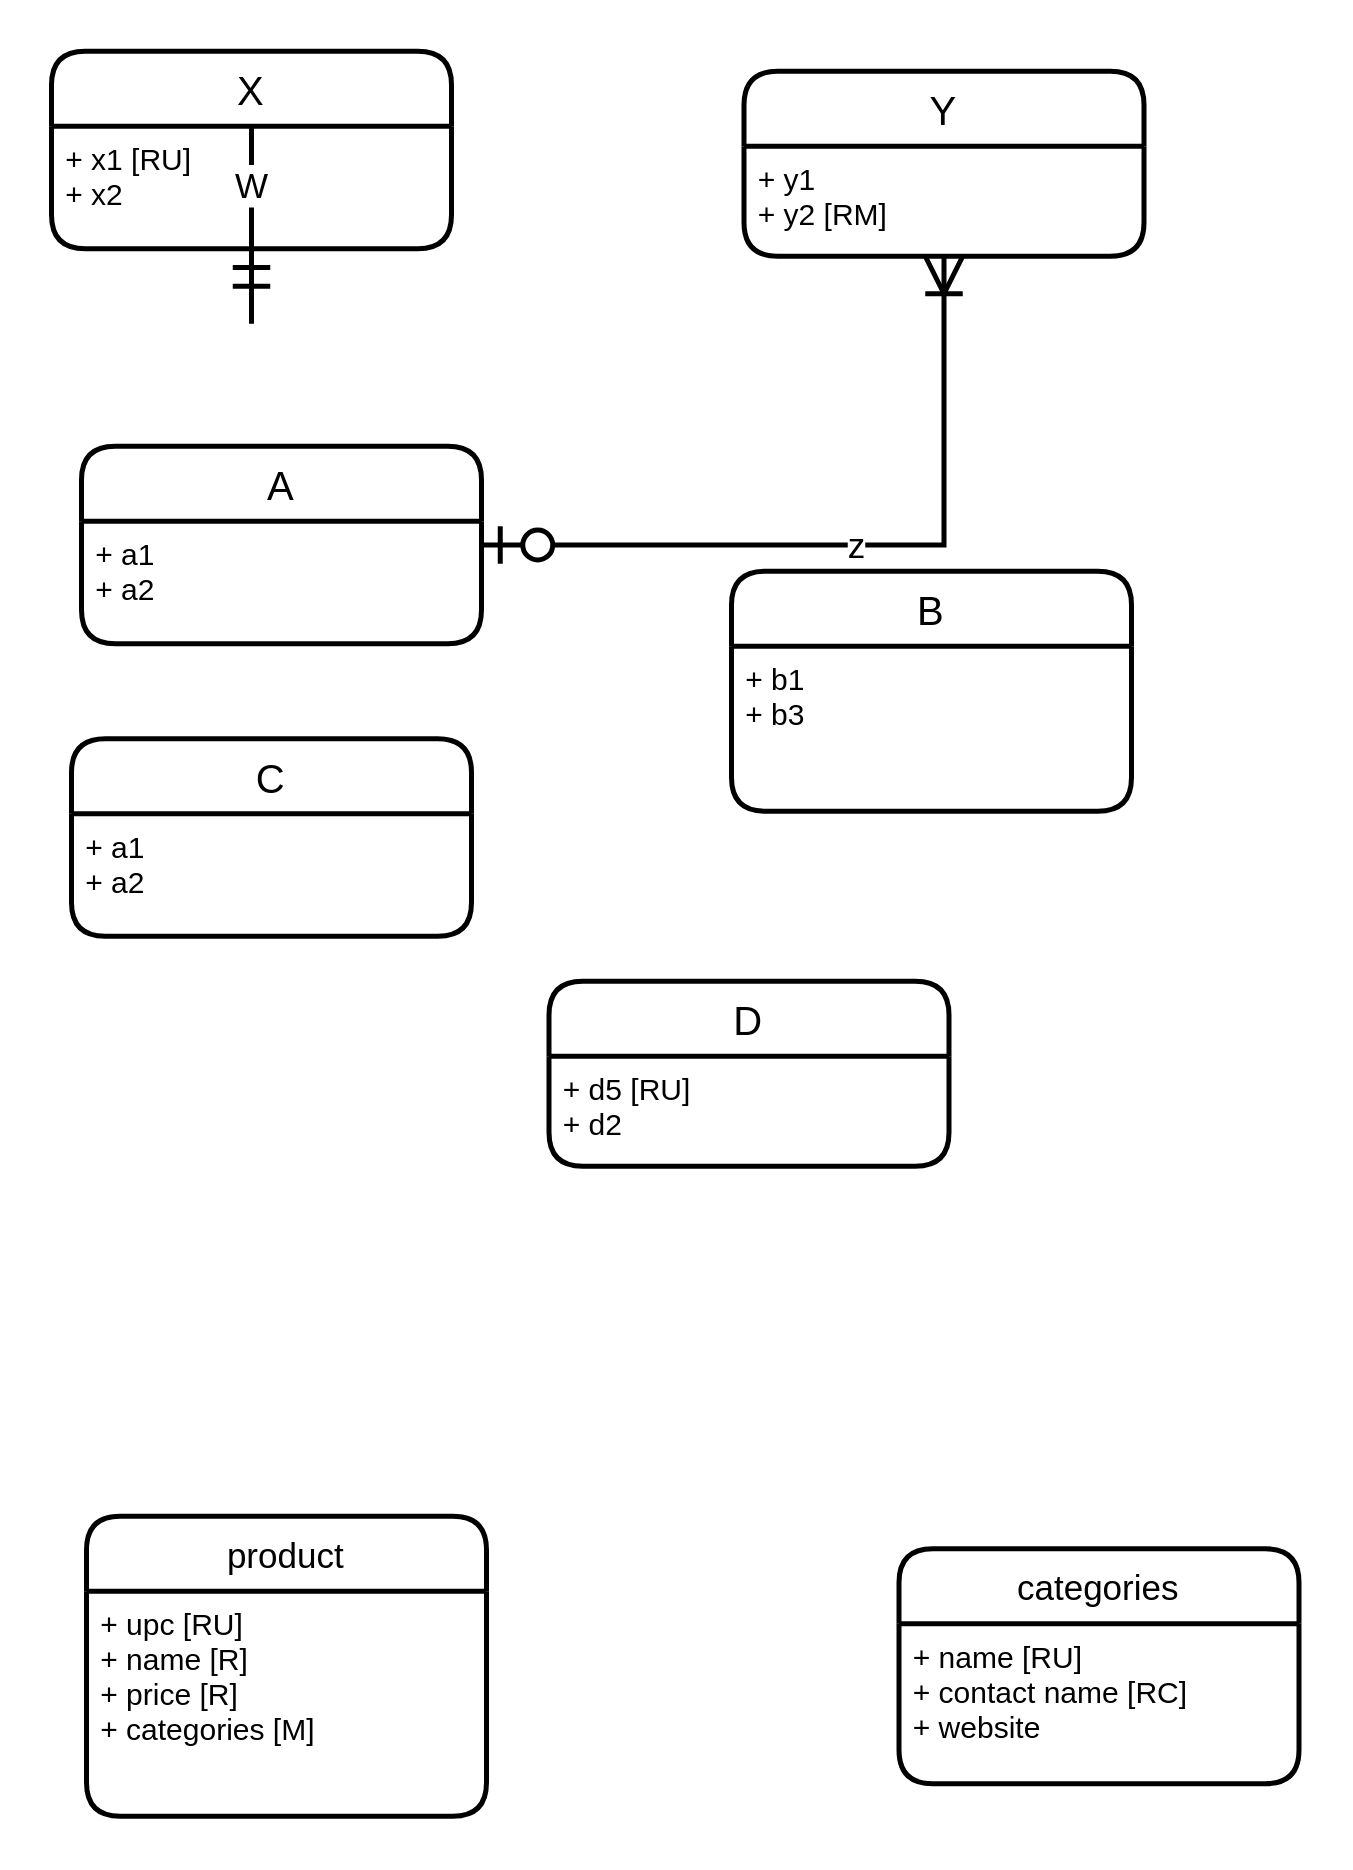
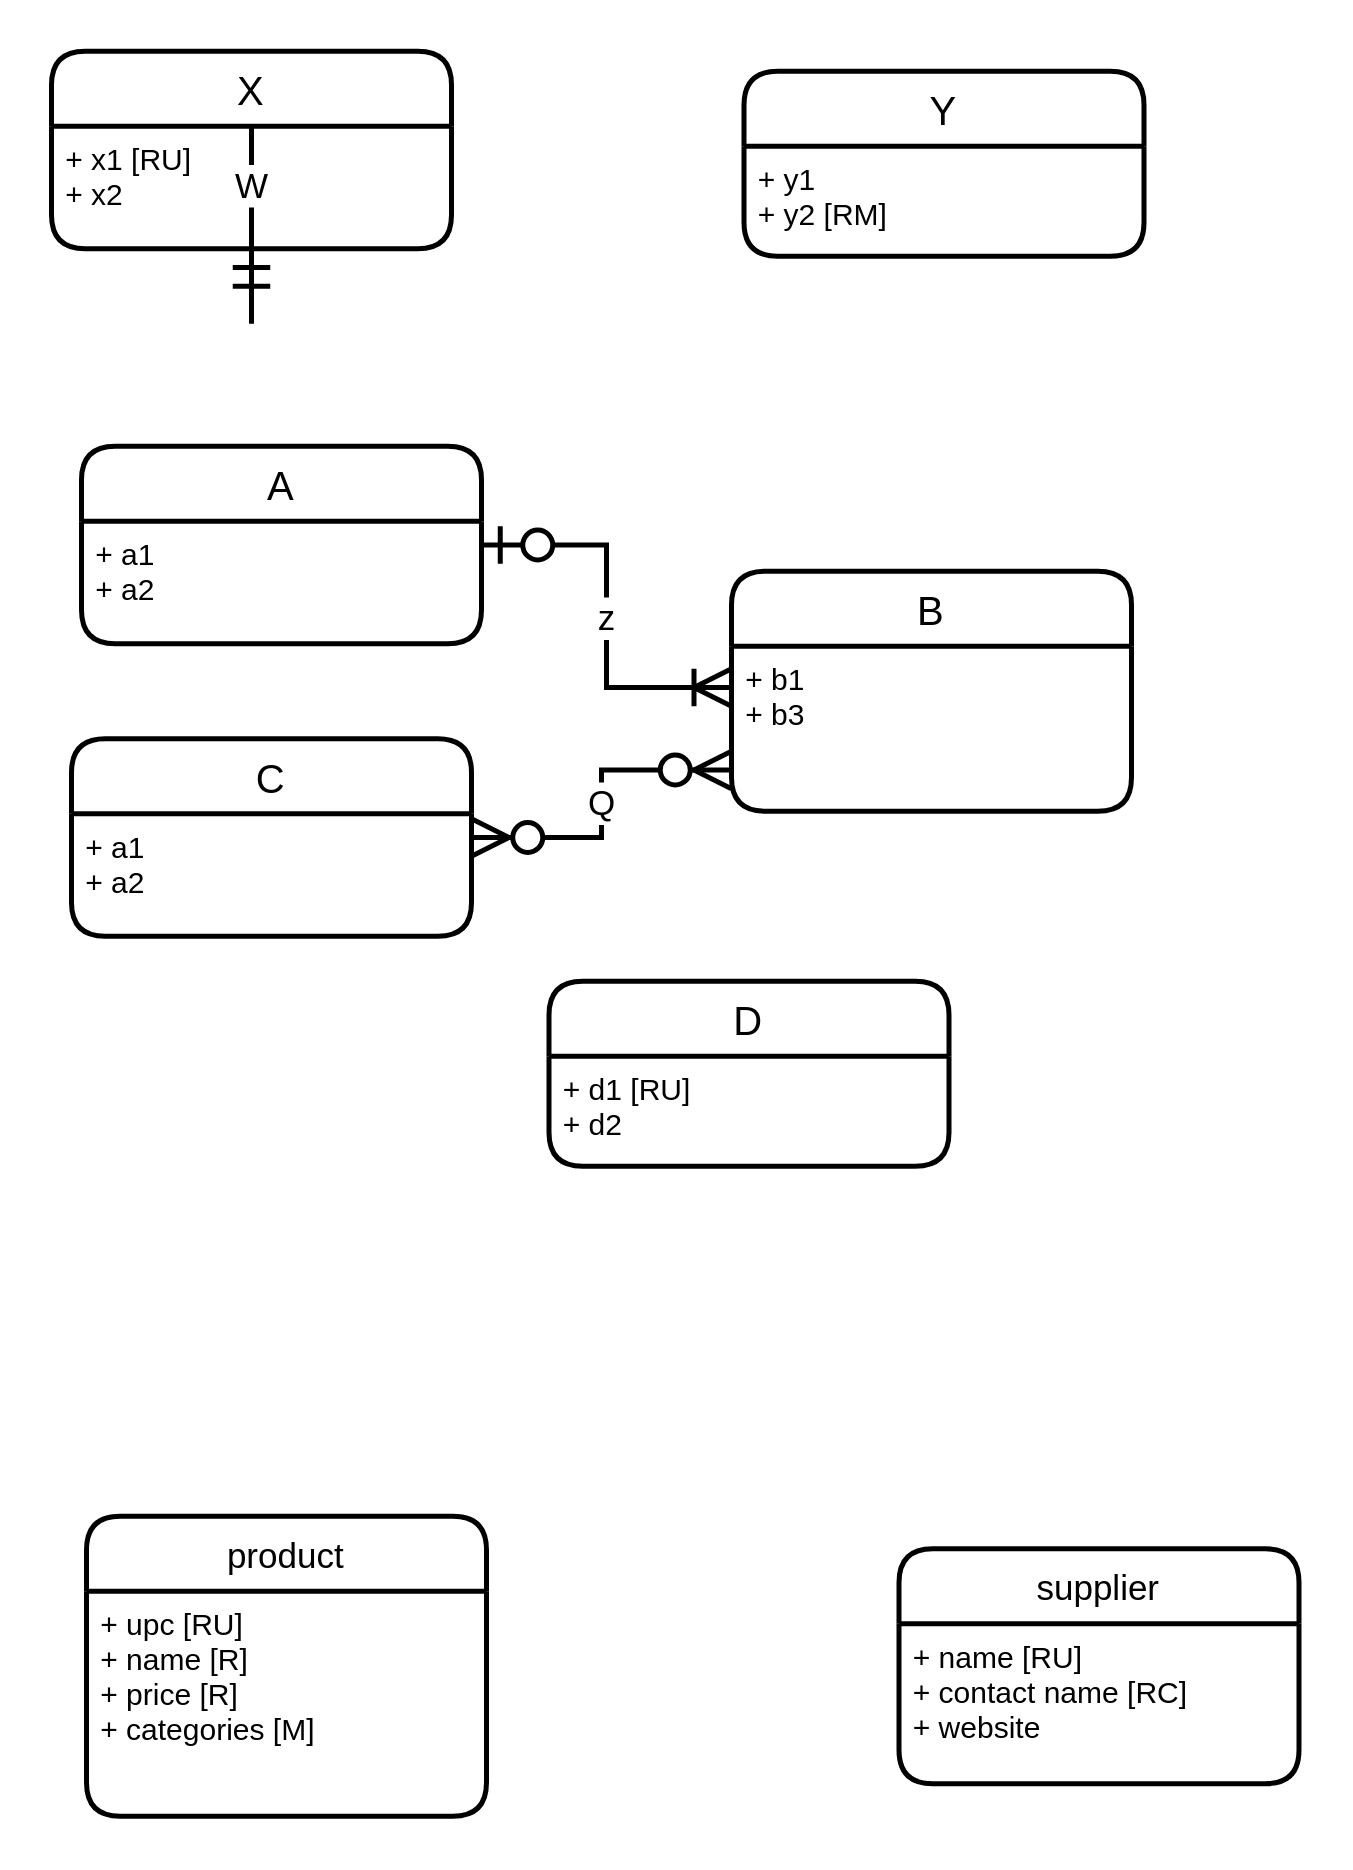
edge "+ y1 + y2 [RM]" -- "A": now "+ b1 + b3" -- "A"
edge "+ b1 + b3" -- "C": added, label "Q"
node "+ d5 [RU] + d2": label "+ d5 [RU] + d2" -> "+ d1 [RU] + d2"
node "categories": label "categories" -> "supplier"
